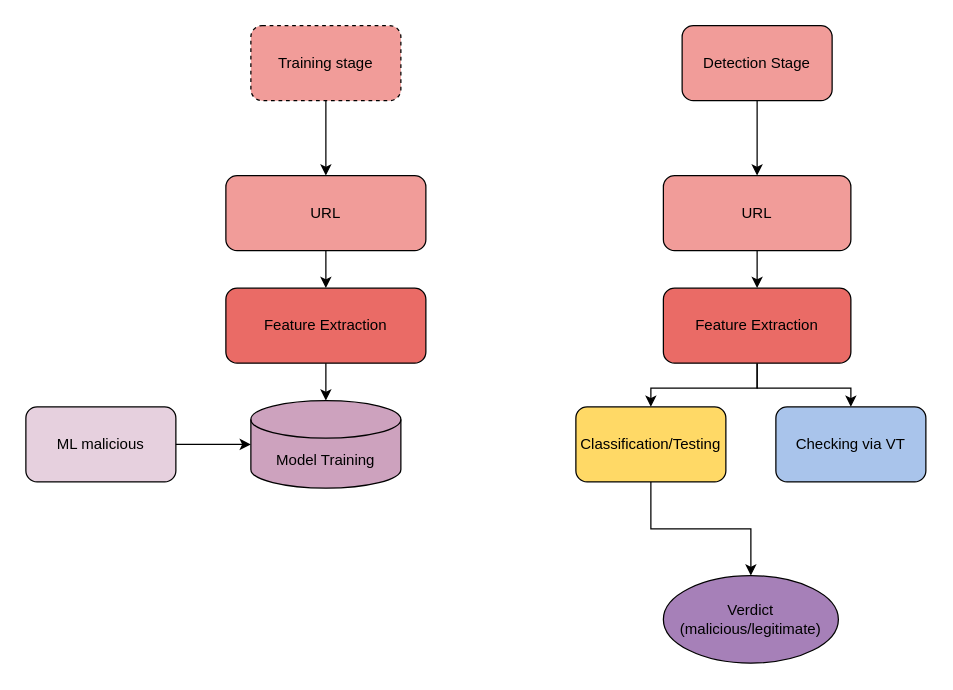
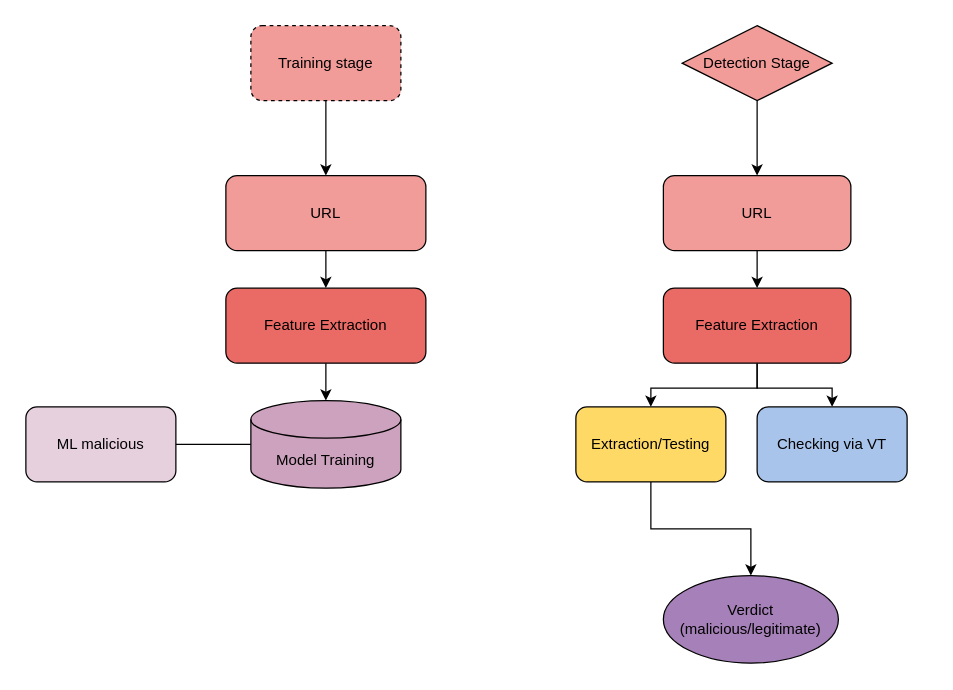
node "Detection Stage": shape rounded rectangle -> diamond
edge "ML malicious" -> "Model Training": arrowhead classic -> none
node "Classification/Testing": label "Classification/Testing" -> "Extraction/Testing"
node "Checking via VT": moved (851, 444) -> (832, 444)
